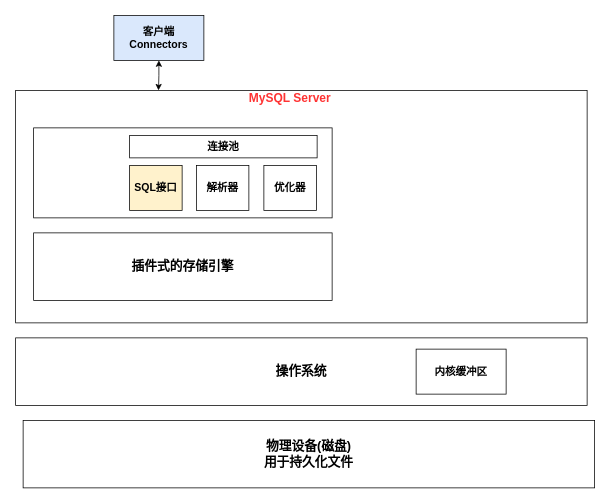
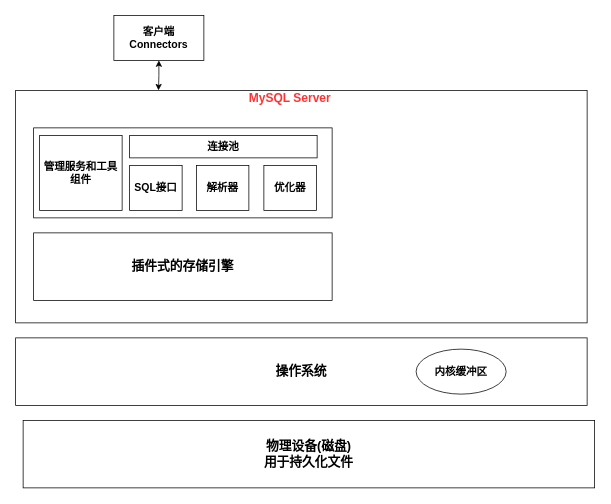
node "客户端 Connectors": fillcolor #dae8fc -> #ffffff
node "管理服务和工具组件": added
node "SQL接口": fillcolor #fff2cc -> #ffffff
node "内核缓冲区": shape rectangle -> ellipse
